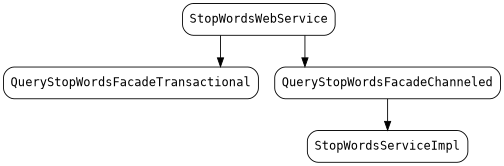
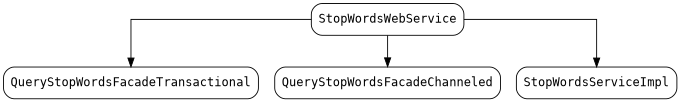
edge "QueryStopWordsFacadeChanneled" -> "StopWordsServiceImpl": now "StopWordsWebService" -> "StopWordsServiceImpl"
